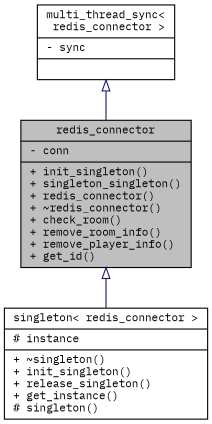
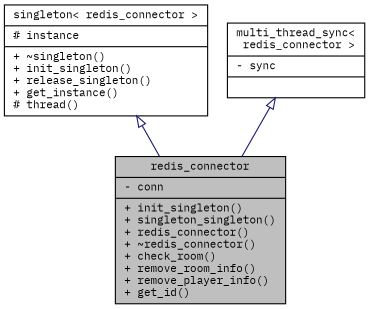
edge "singleton< redis_connector >" -> "redis_connector": reversed
node "singleton< redis_connector >": text "# singleton()" -> "# thread()"
